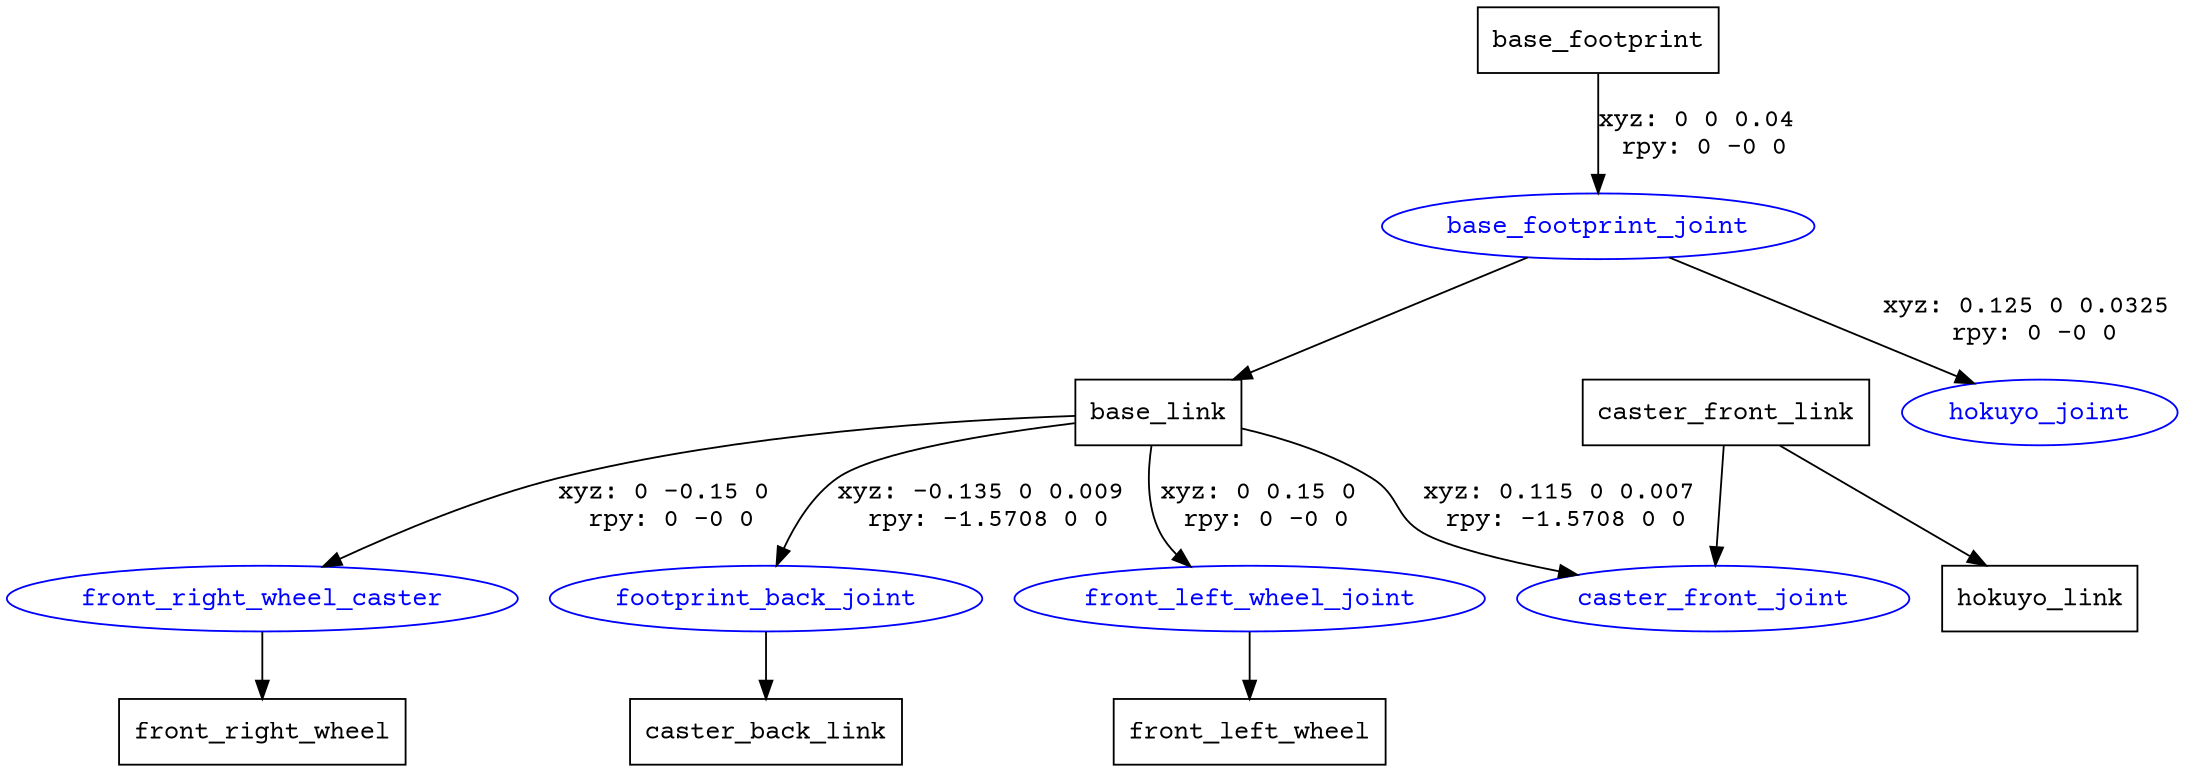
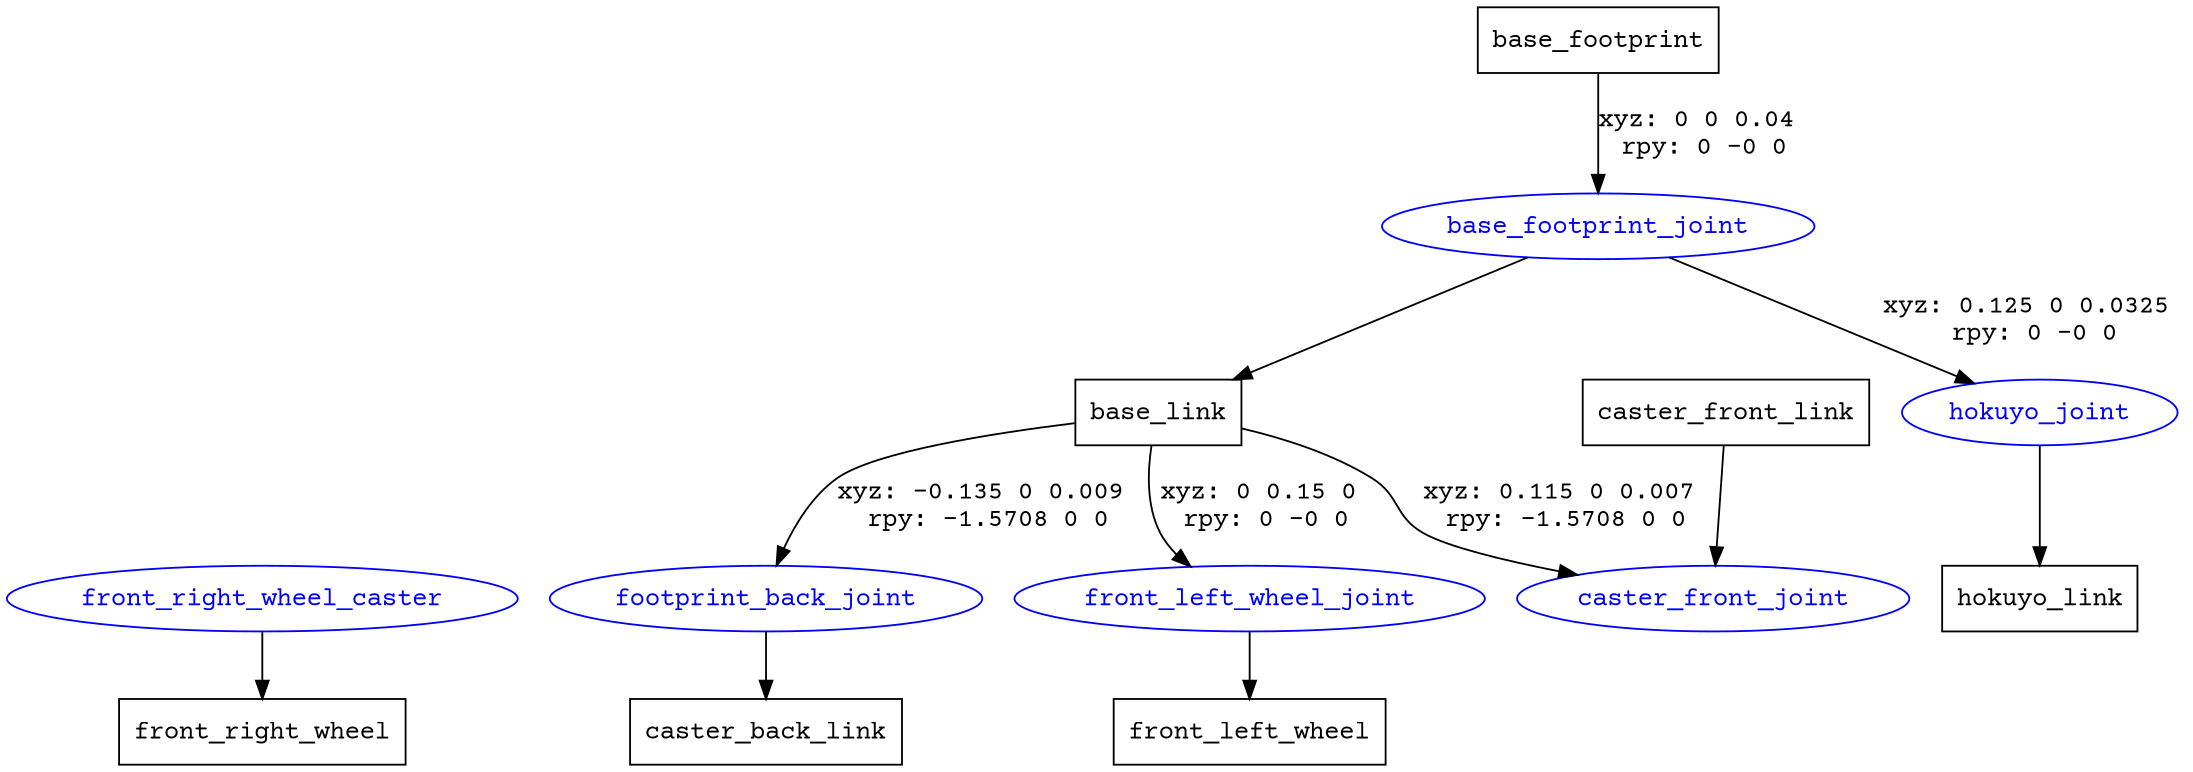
edge "base_link" -> "front_right_wheel_caster": removed, label "xyz: 0 -0.15 0 rpy: 0 -0 0"
edge "caster_front_link" -> "hokuyo_link": now "hokuyo_joint" -> "hokuyo_link"
